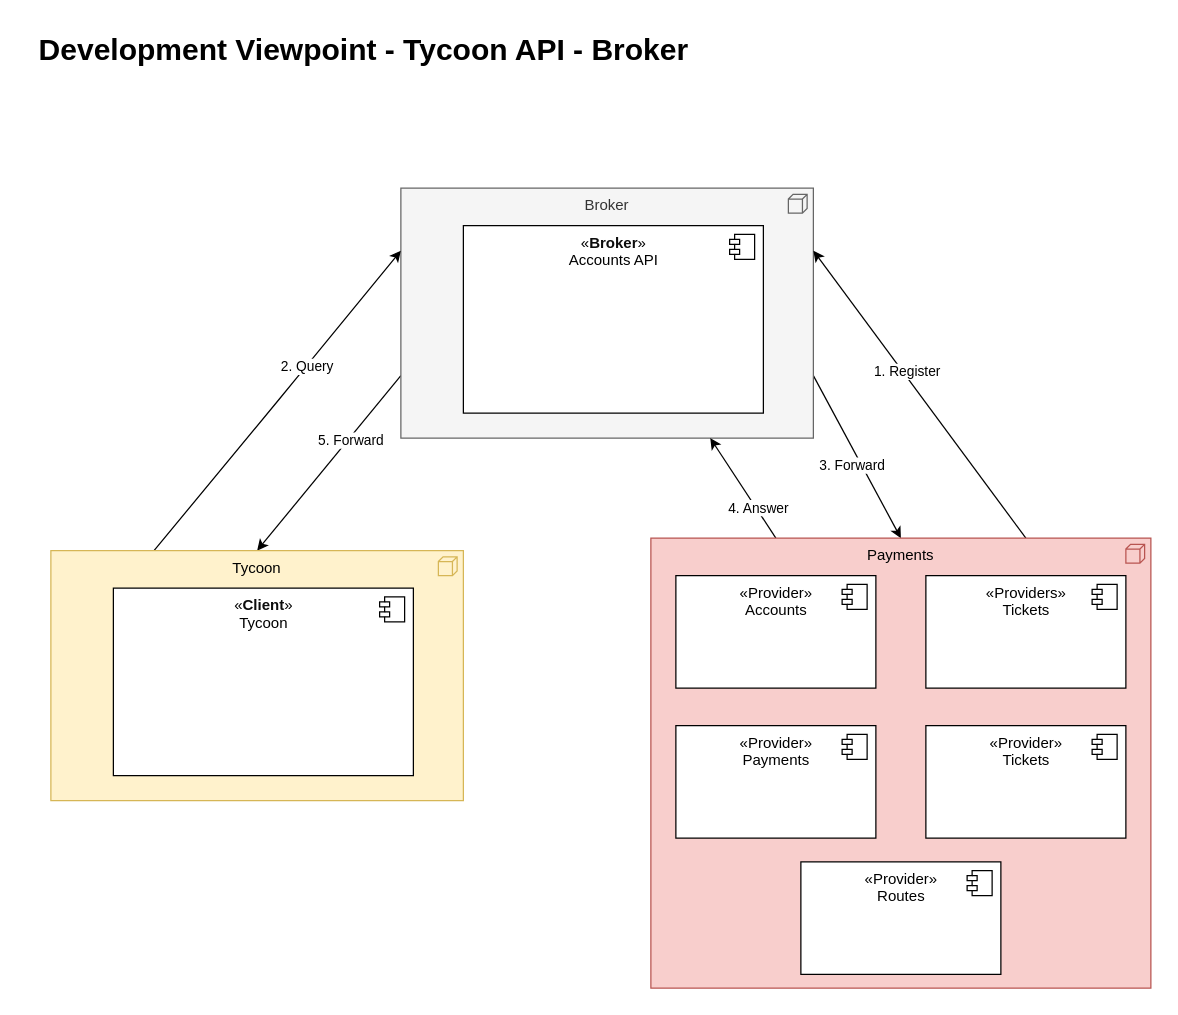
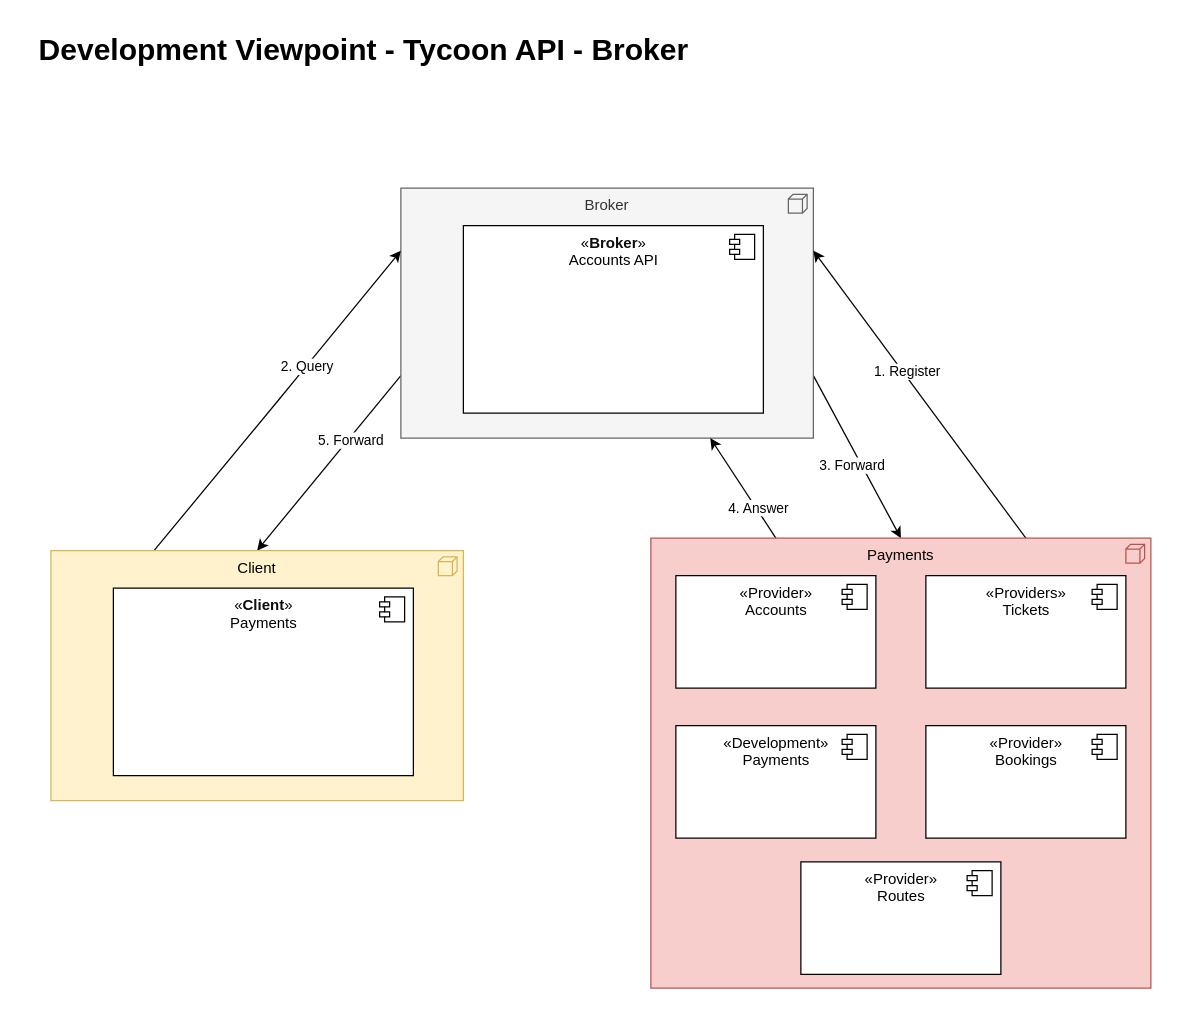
node "Tycoon": label "Tycoon" -> "Client"
node "«Client» Tycoon": label "«Client» Tycoon" -> "«Client» Payments"
node "«Provider» Payments": label "«Provider» Payments" -> "«Development» Payments"
node "«Provider» Tickets": label "«Provider» Tickets" -> "«Provider» Bookings"
